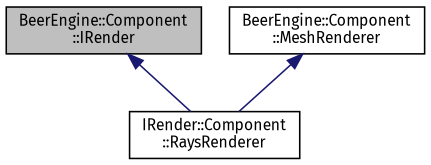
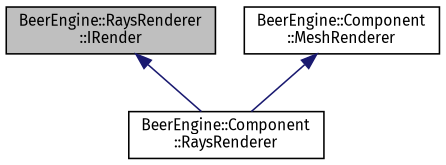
node "BeerEngine::Component ::IRender": label "BeerEngine::Component ::IRender" -> "BeerEngine::RaysRenderer ::IRender"
node "IRender::Component ::RaysRenderer": label "IRender::Component ::RaysRenderer" -> "BeerEngine::Component ::RaysRenderer"
